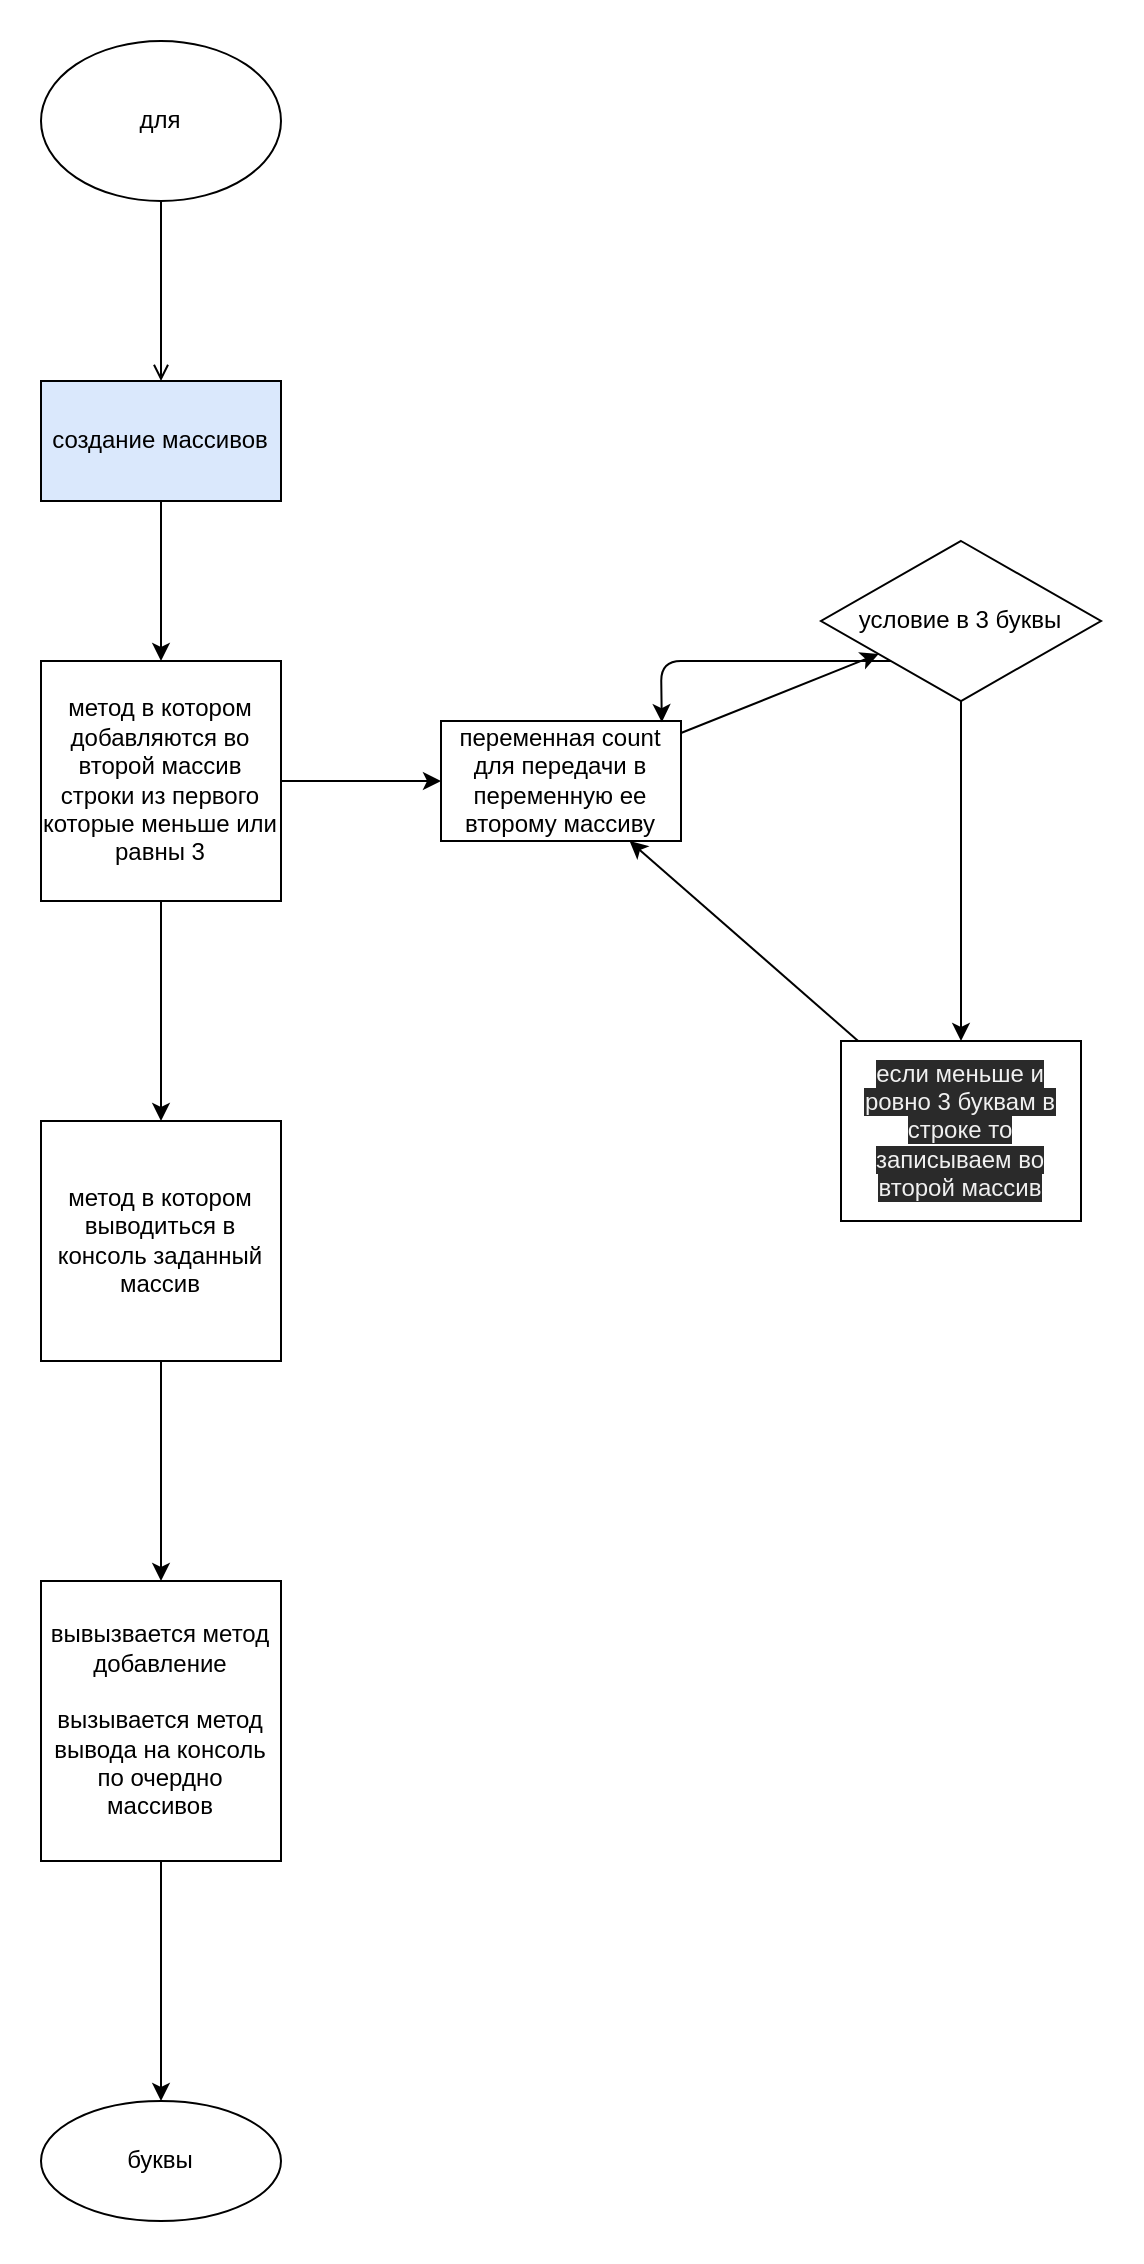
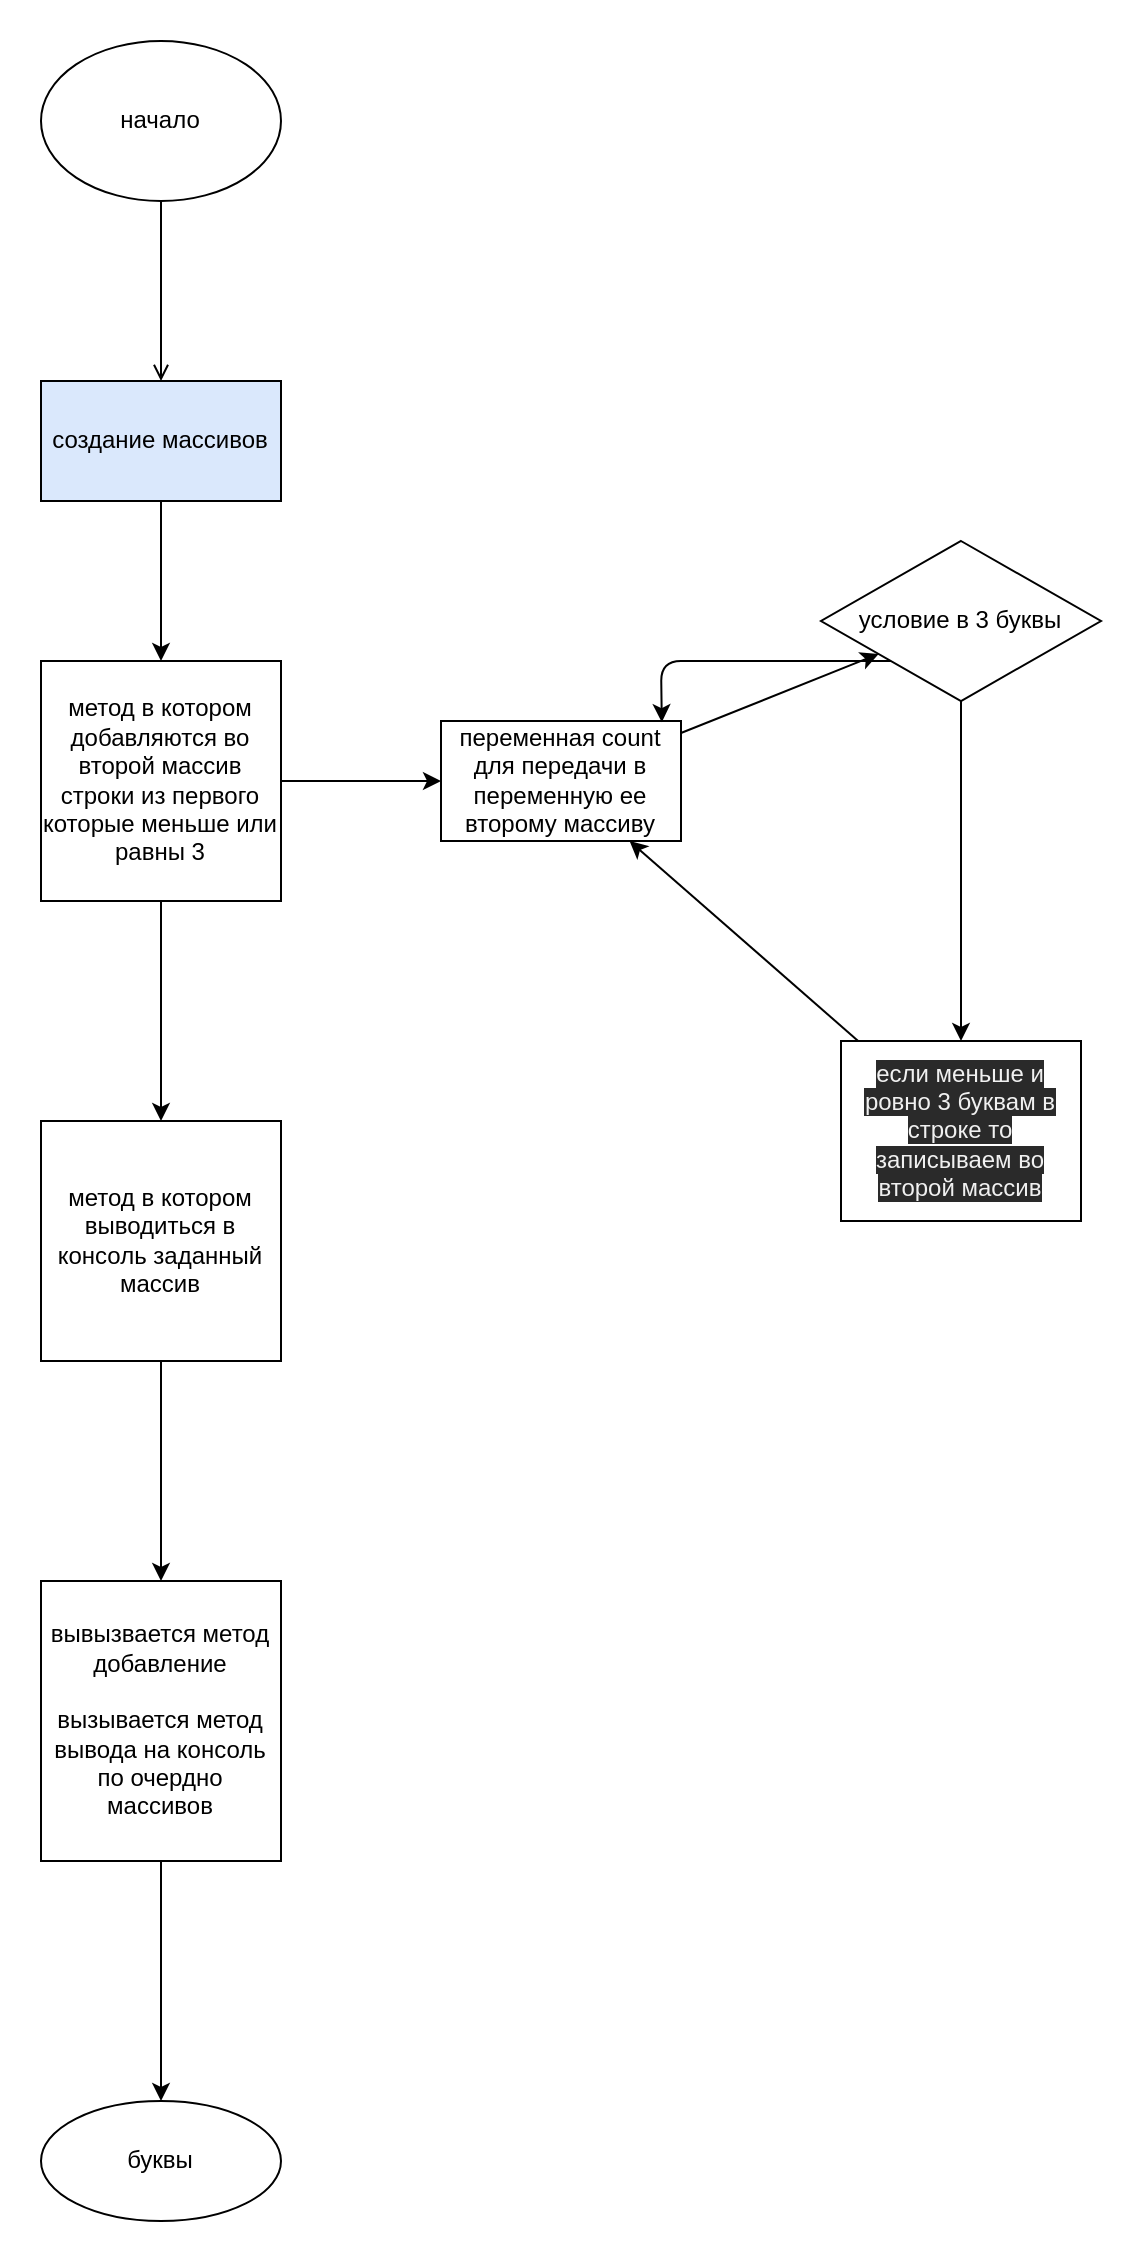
node "для": label "для" -> "начало"
